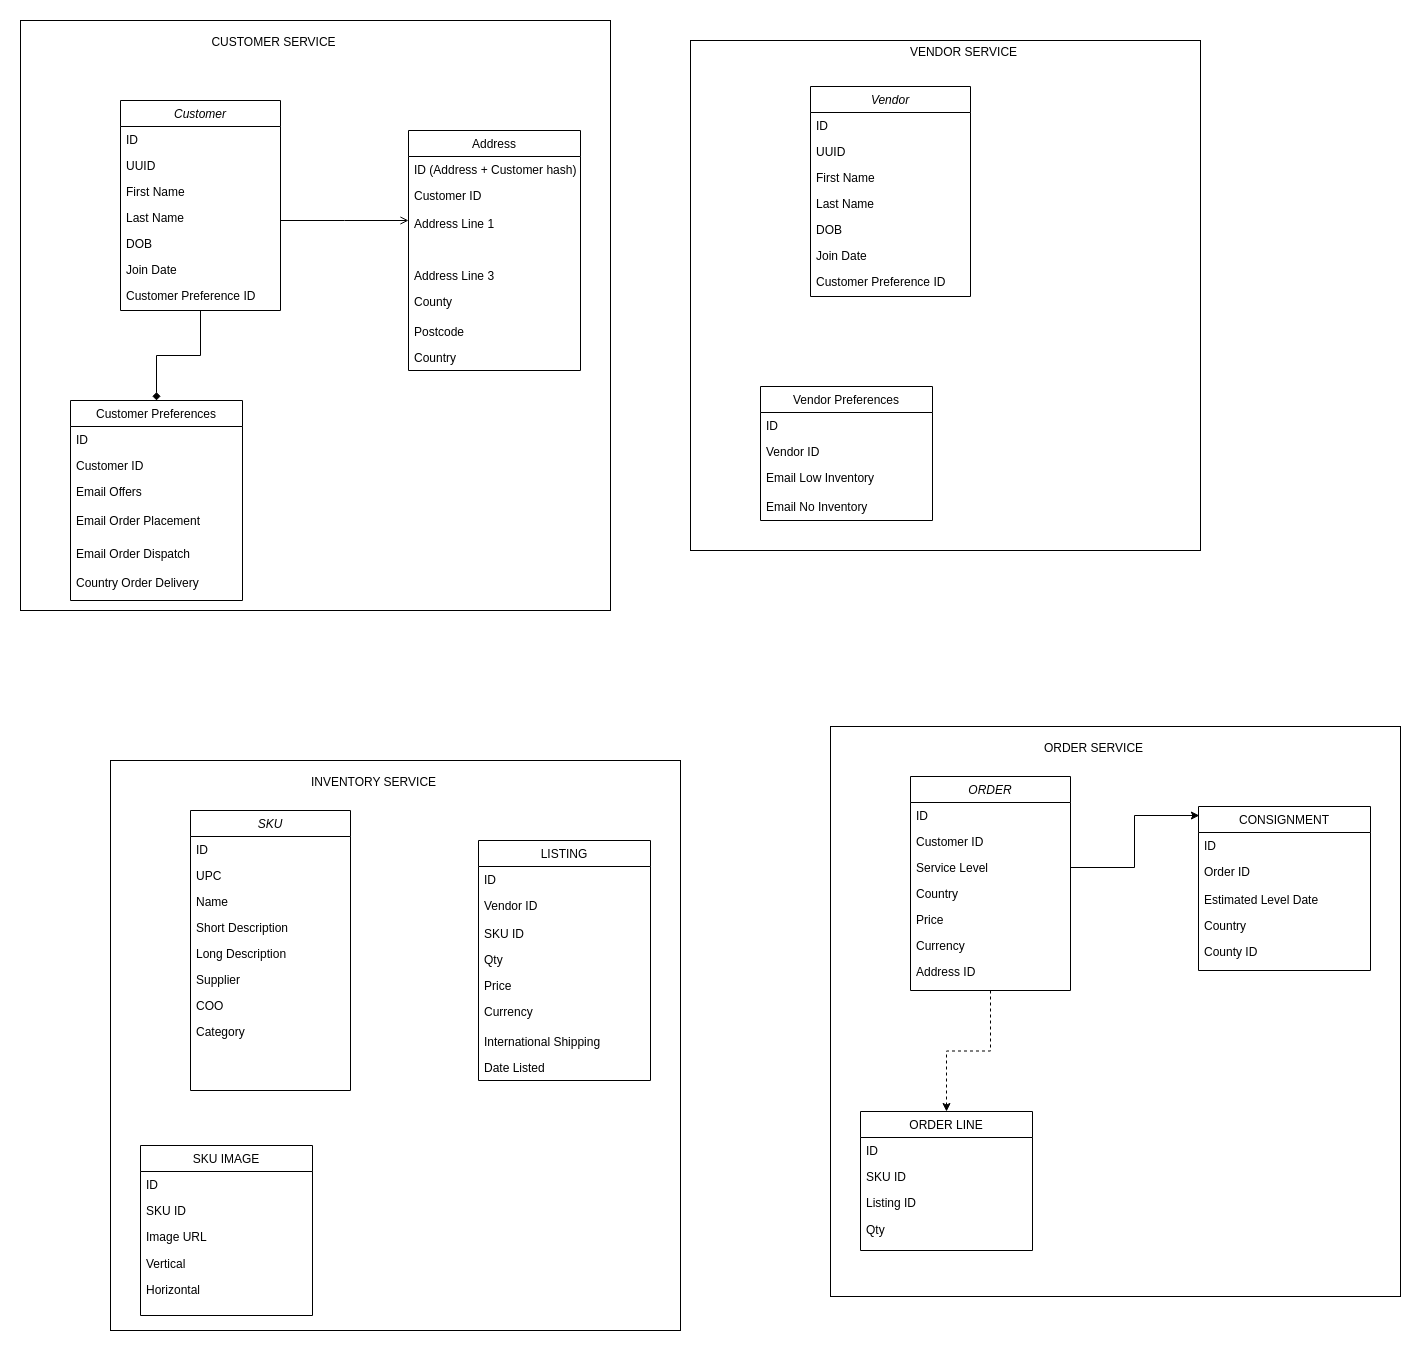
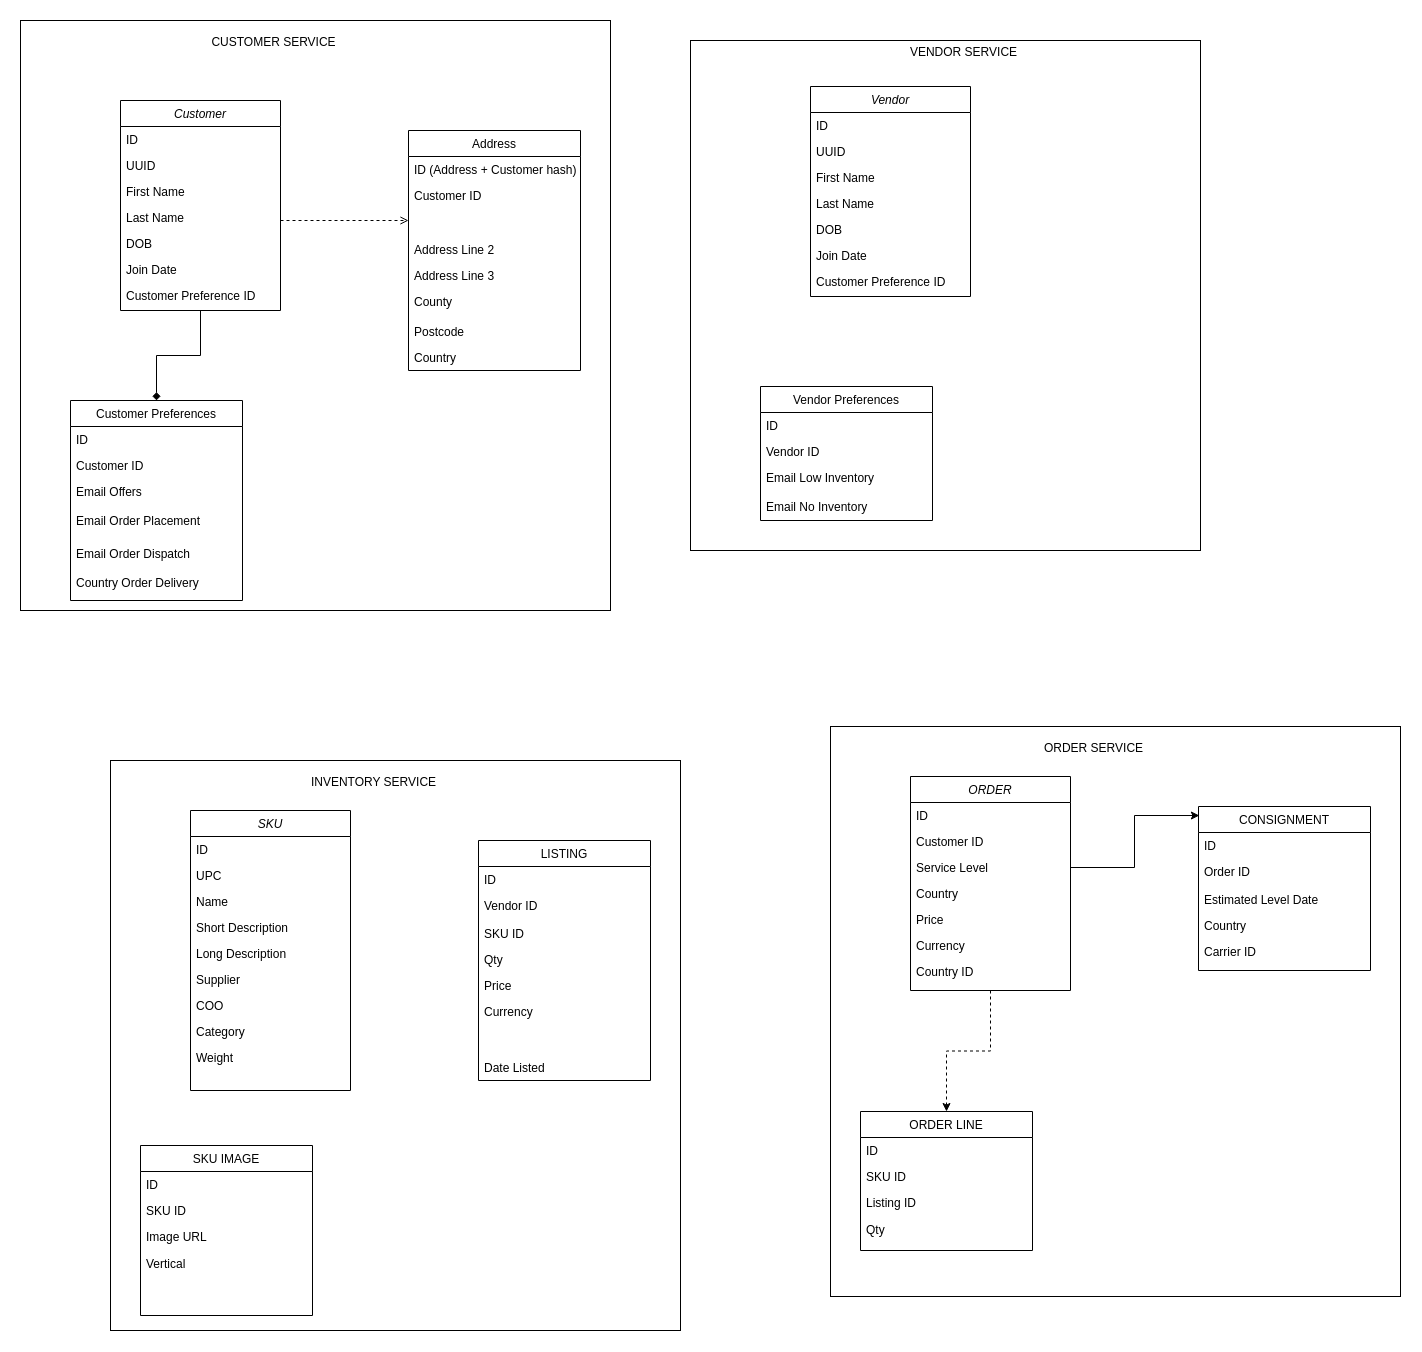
edge "Customer" -> "Address": style solid -> dashed
node "Address Line 1": removed
node "Address Line 2": added
node "County ID": label "County ID" -> "Carrier ID"
node "Address ID": label "Address ID" -> "Country ID"
node "International Shipping": removed
node "Weight": added
node "Horizontal": removed
